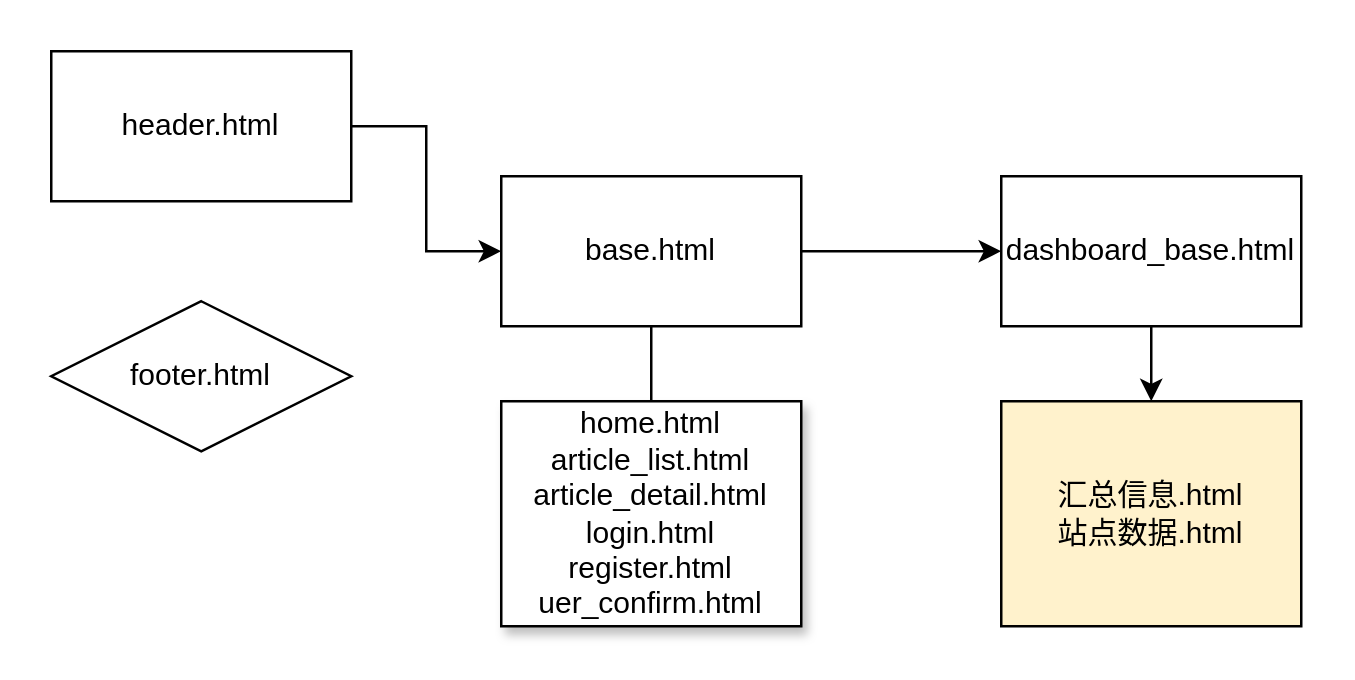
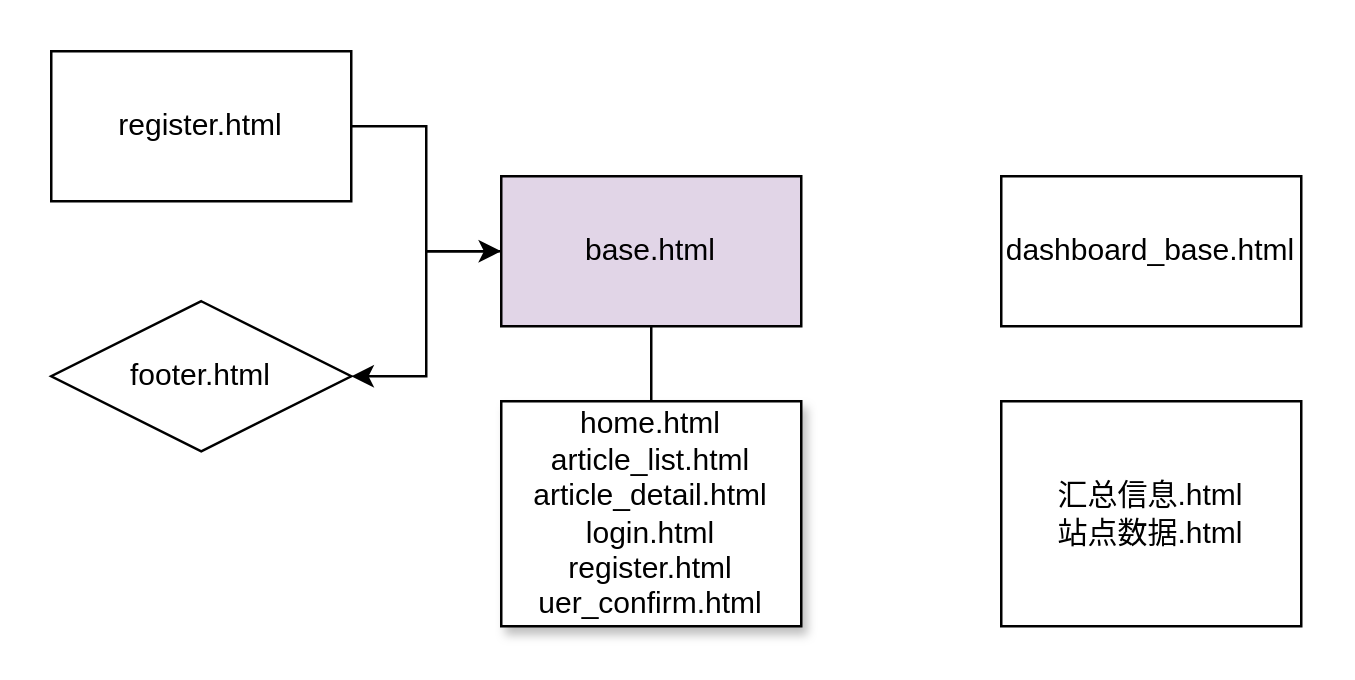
node "header.html": label "header.html" -> "register.html"
node "base.html": fillcolor #ffffff -> #e1d5e7
edge "base.html" -> "dashboard_base.html": now "base.html" -> "footer.html"
edge "dashboard_base.html" -> "汇总信息.html 站点数据.html": removed
node "汇总信息.html 站点数据.html": fillcolor #fff2cc -> #ffffff
